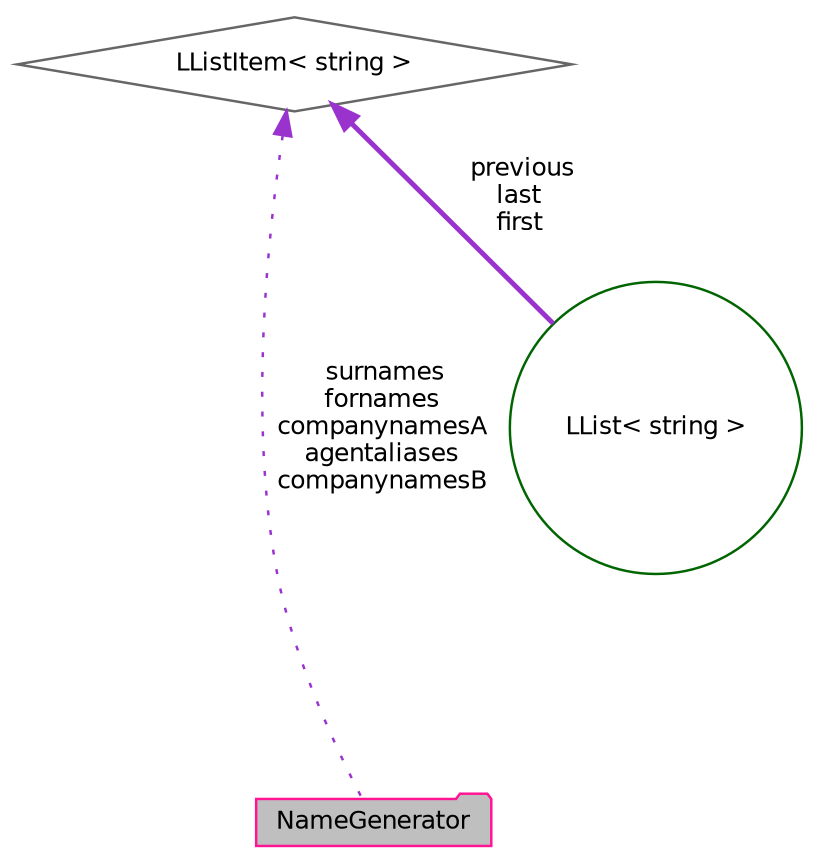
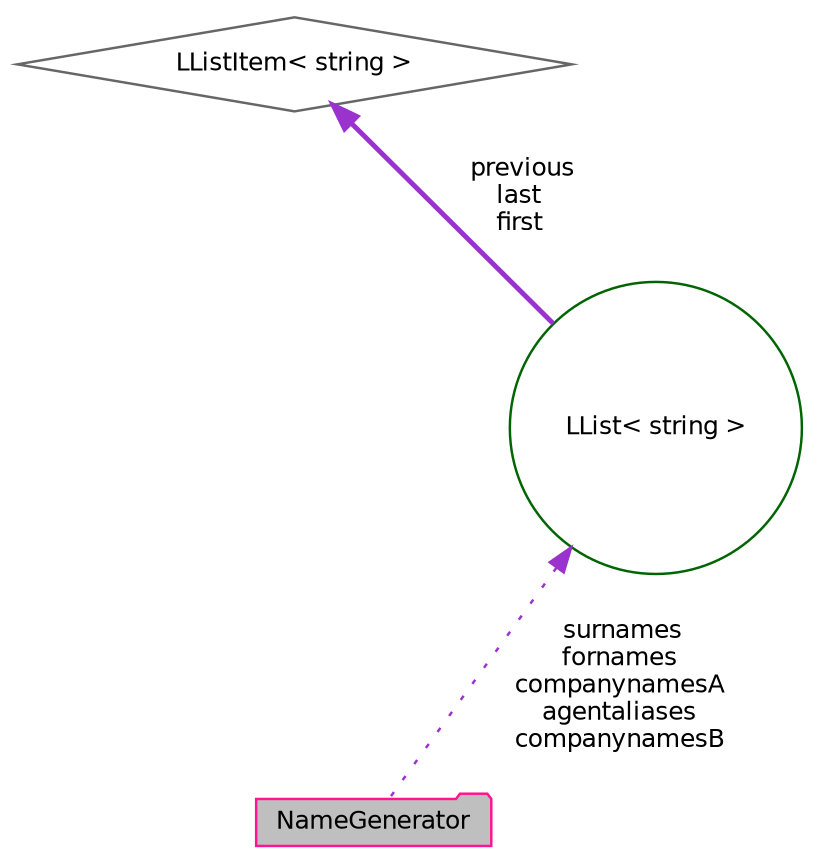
edge "NameGenerator" -> "LListItem< string >": now "NameGenerator" -> "LList< string >"
